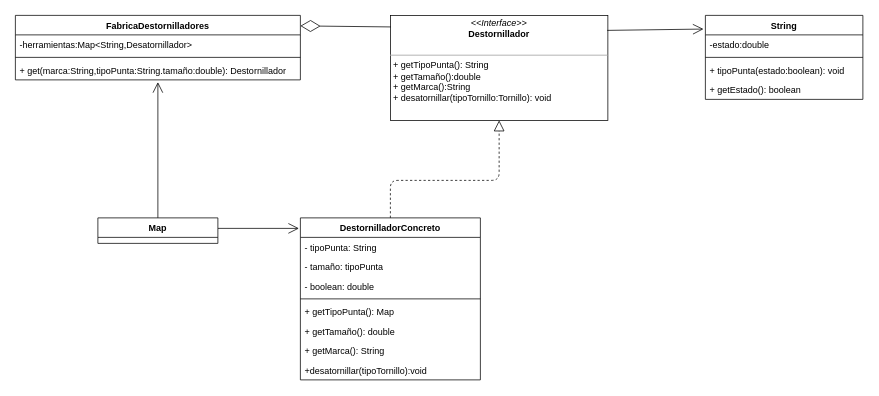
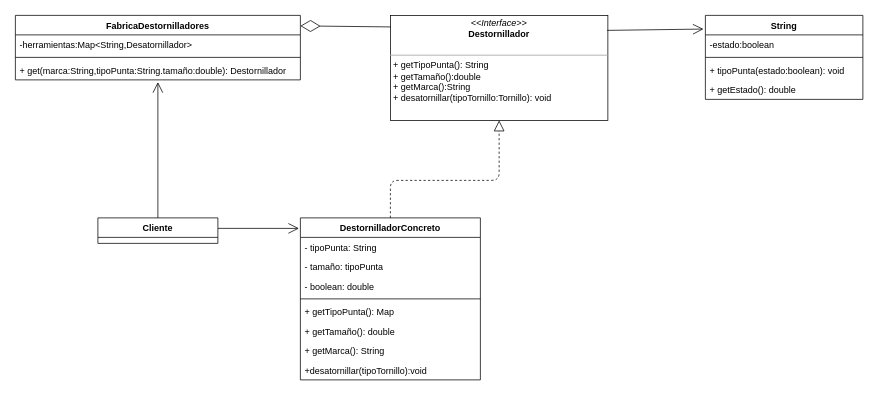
node "-estado:double": label "-estado:double" -> "-estado:boolean"
node "+ getEstado(): boolean": label "+ getEstado(): boolean" -> "+ getEstado(): double"
node "Map": label "Map" -> "Cliente"
